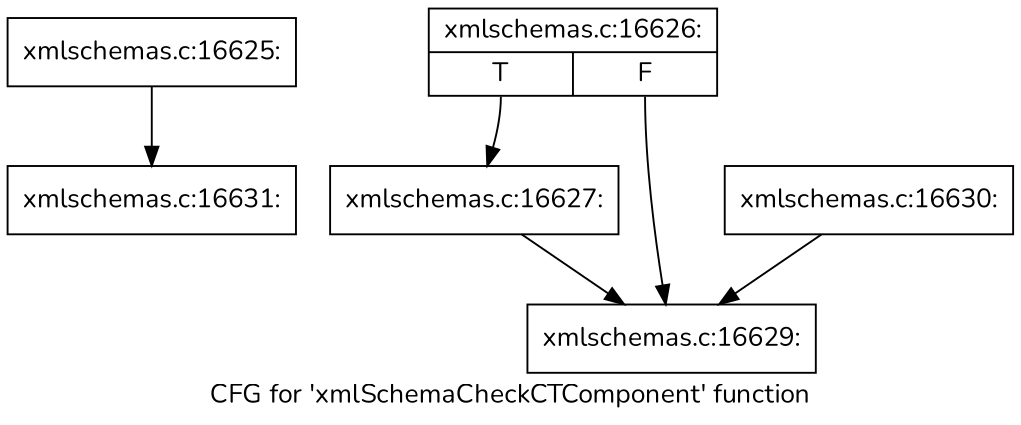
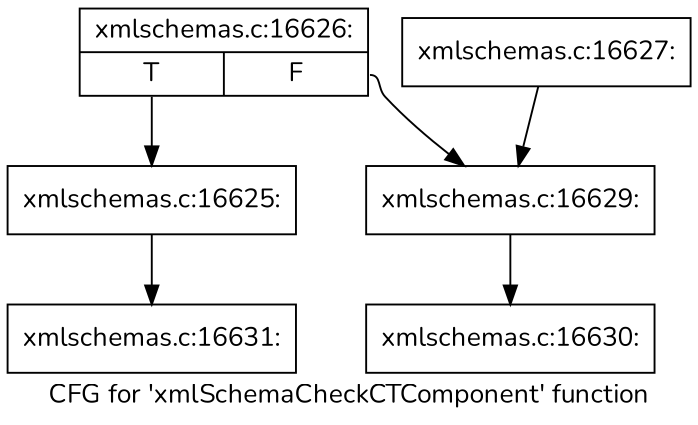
edge "xmlschemas.c:16626:" -> "xmlschemas.c:16627:": now "xmlschemas.c:16626:" -> "xmlschemas.c:16625:"
edge "xmlschemas.c:16630:" -> "xmlschemas.c:16629:": reversed
